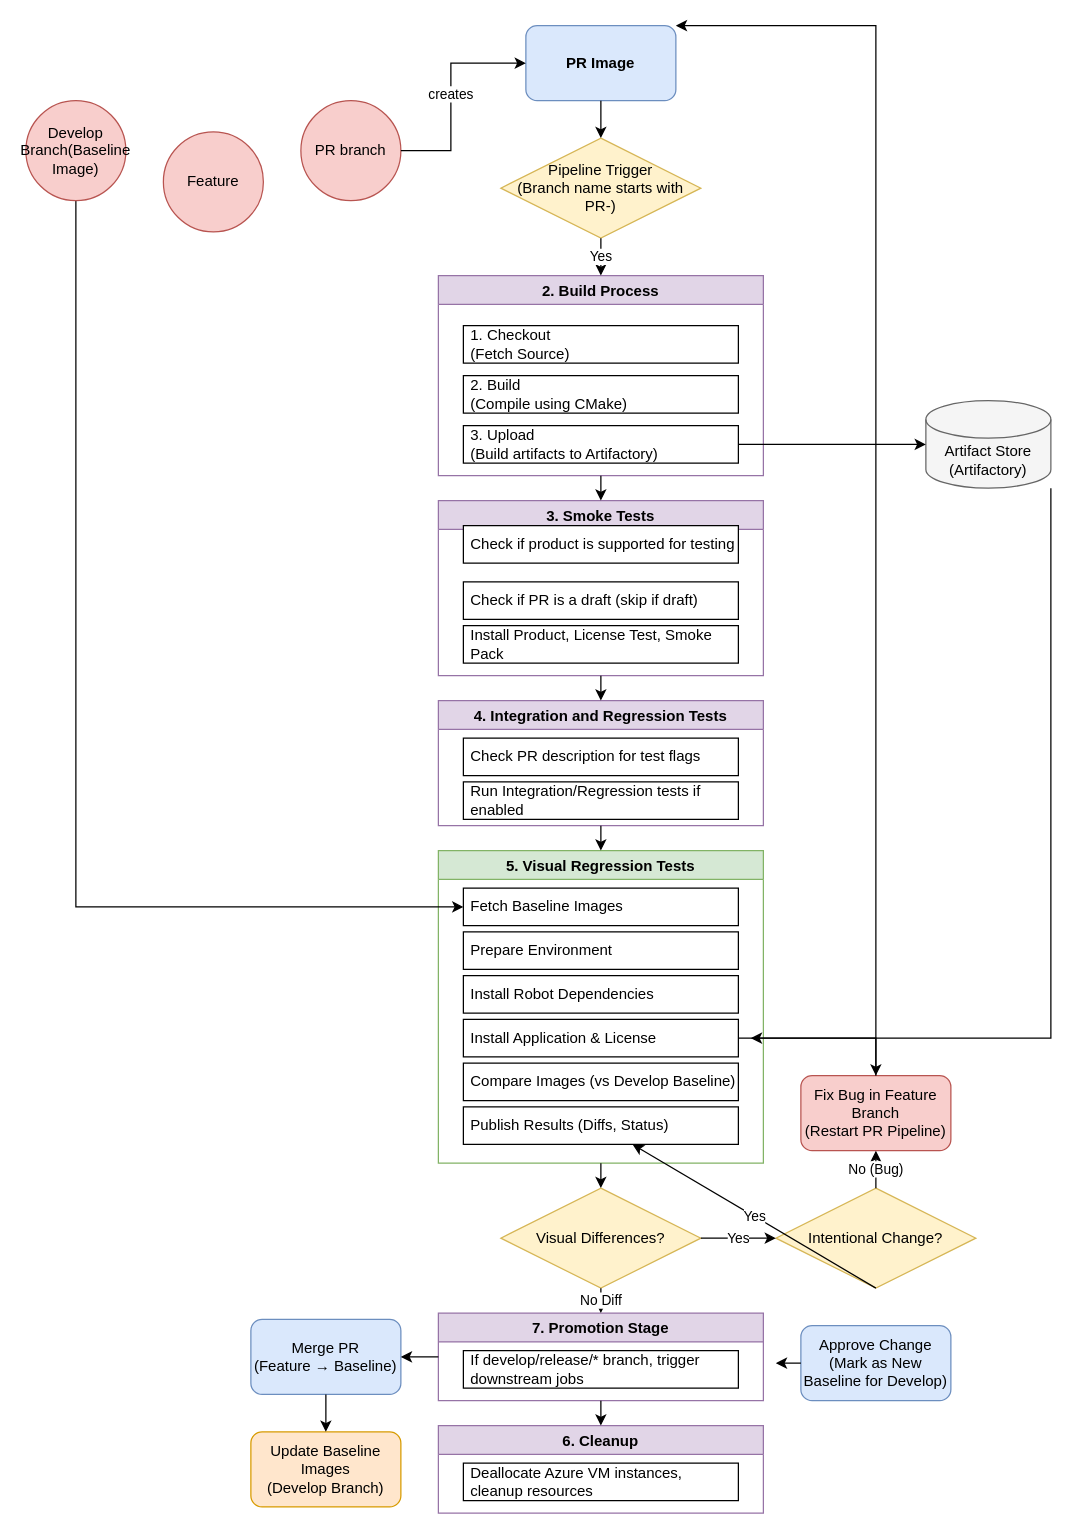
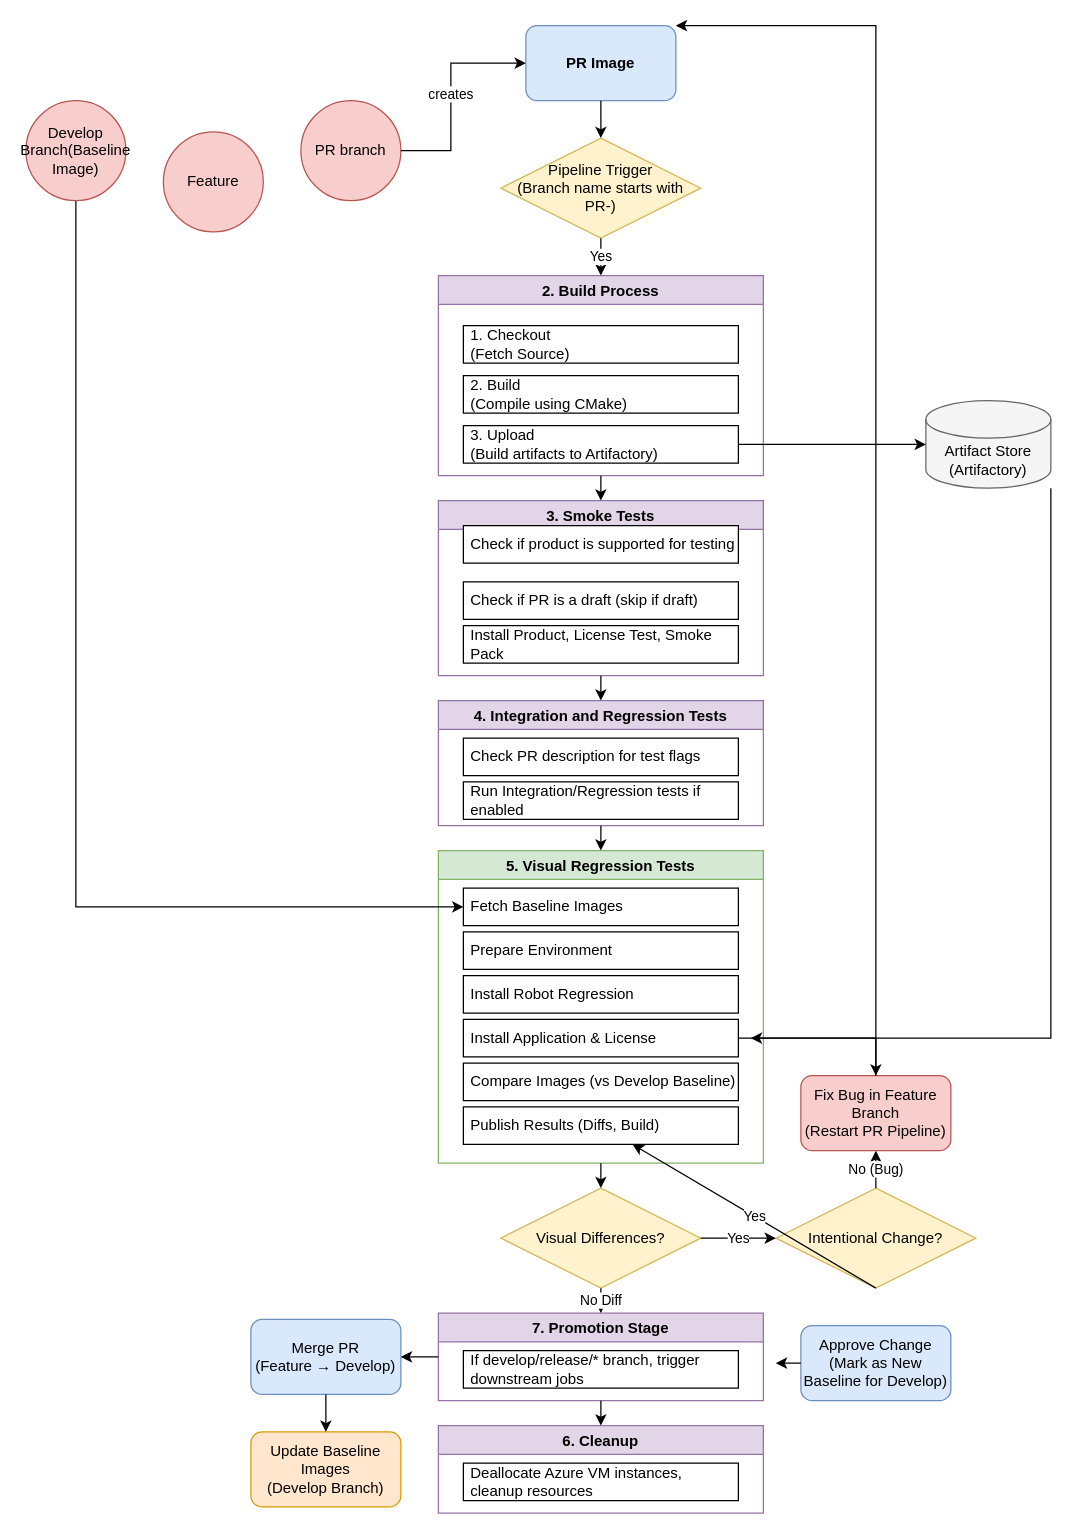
node "Install Robot Dependencies": label "Install Robot Dependencies" -> "Install Robot Regression"
node "Publish Results (Diffs, Status)": label "Publish Results (Diffs, Status)" -> "Publish Results (Diffs, Build)"
node "Merge PR (Feature → Baseline)": label "Merge PR (Feature → Baseline)" -> "Merge PR (Feature → Develop)"
